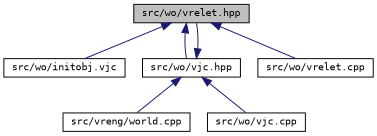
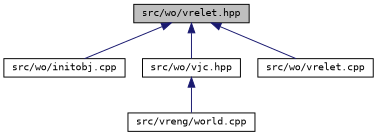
edge "src/wo/vrelet.hpp" -> "src/wo/vjc.hpp": removed
node "src/wo/initobj.vjc": label "src/wo/initobj.vjc" -> "src/wo/initobj.cpp"
node "src/wo/vjc.cpp": removed
